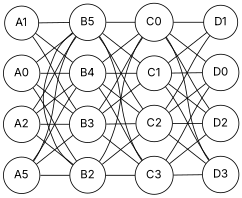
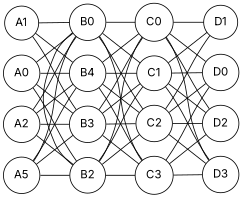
node "B5": label "B5" -> "B0"
edge "C1" -- "B2": added
